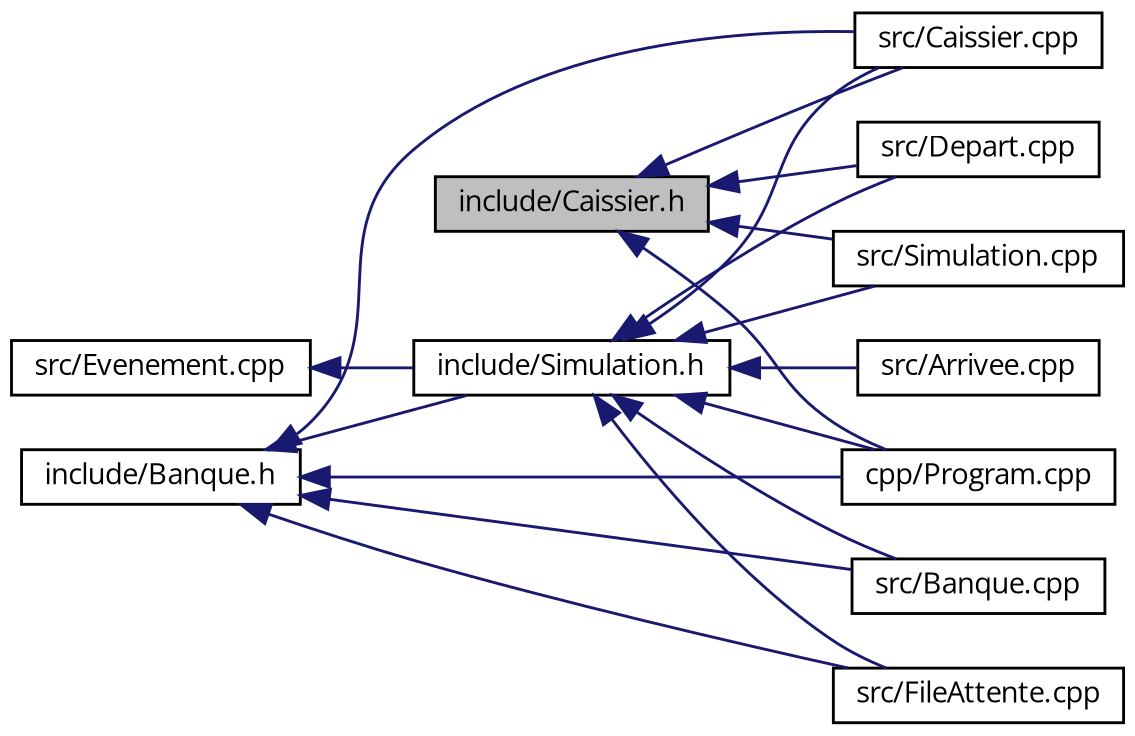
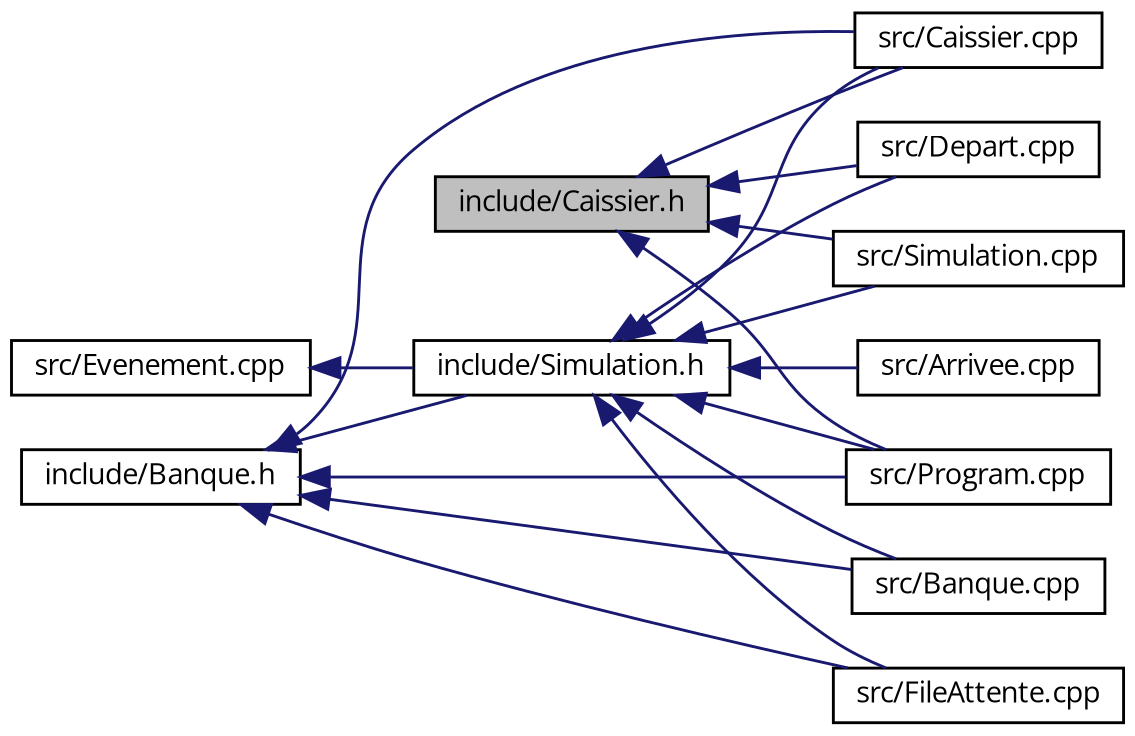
node "cpp/Program.cpp": label "cpp/Program.cpp" -> "src/Program.cpp"
